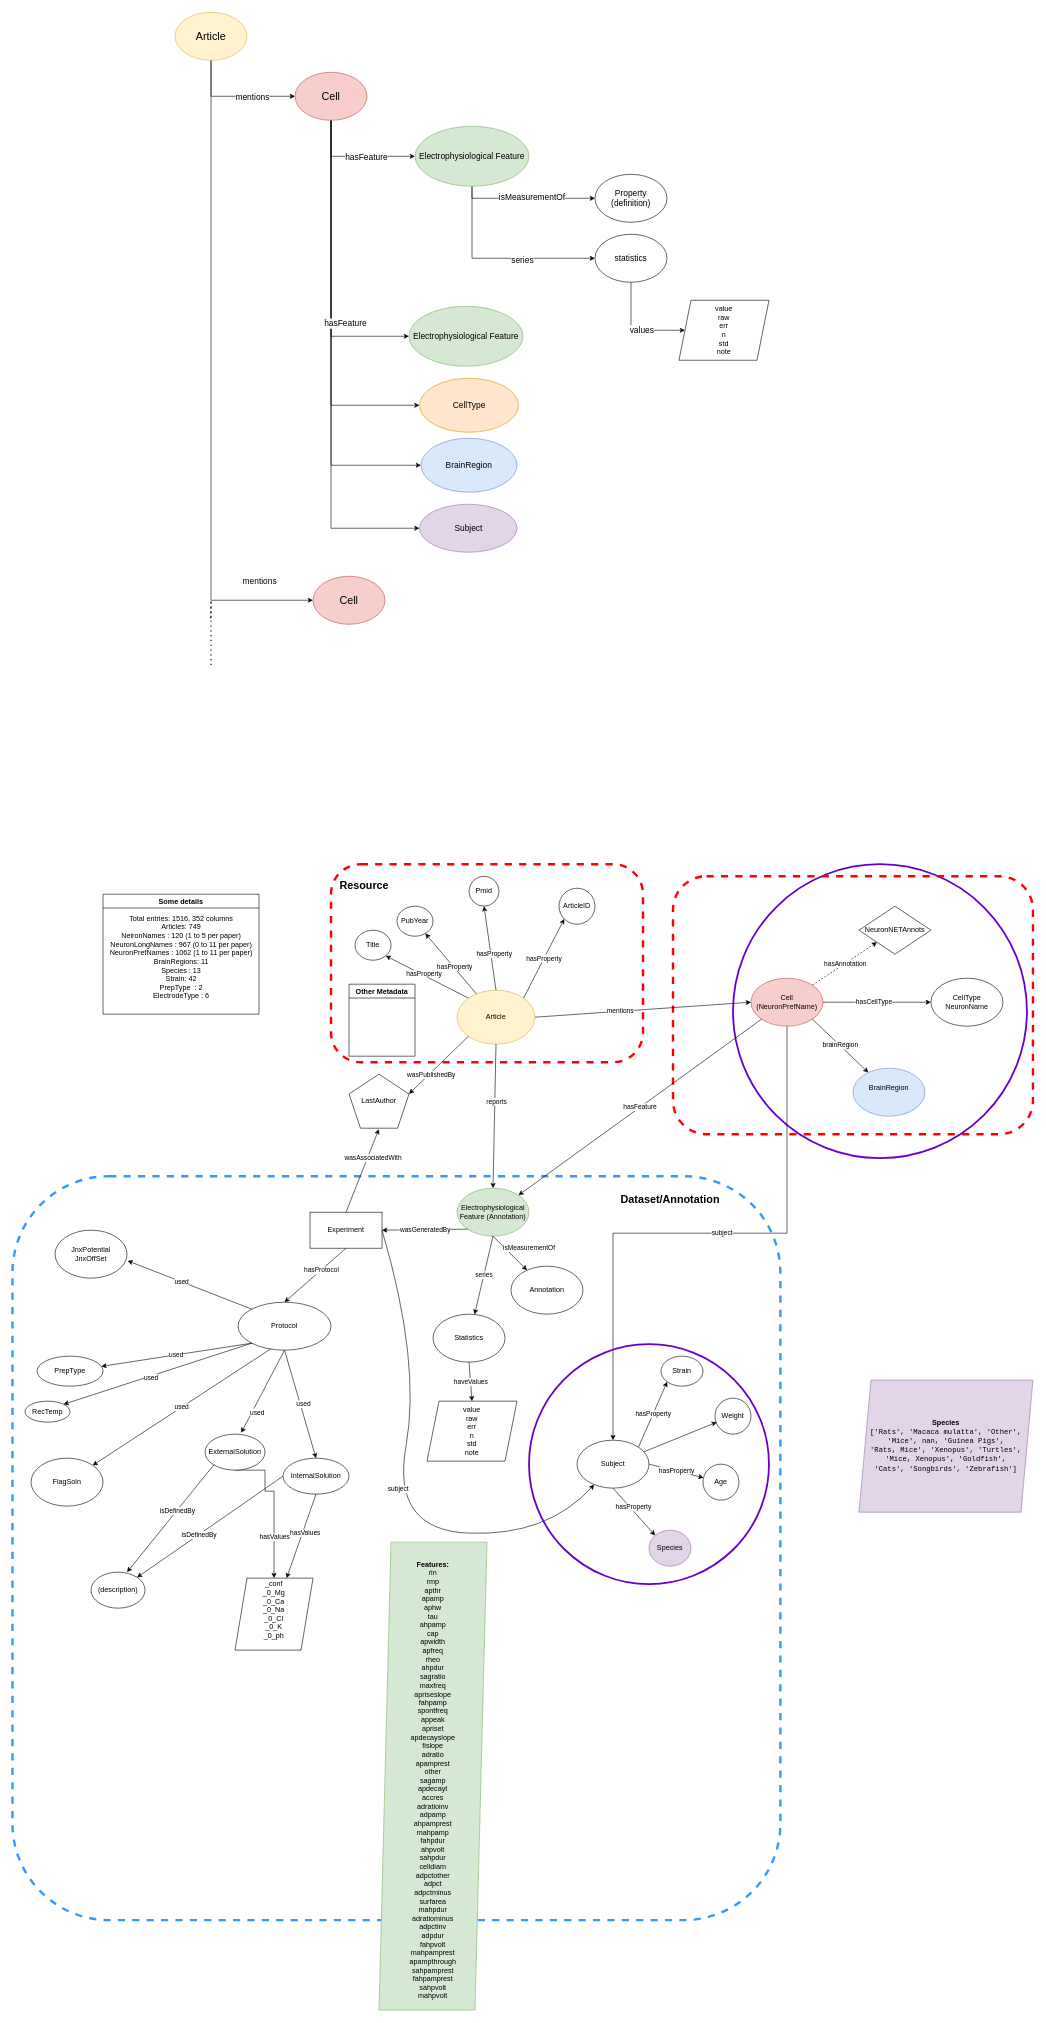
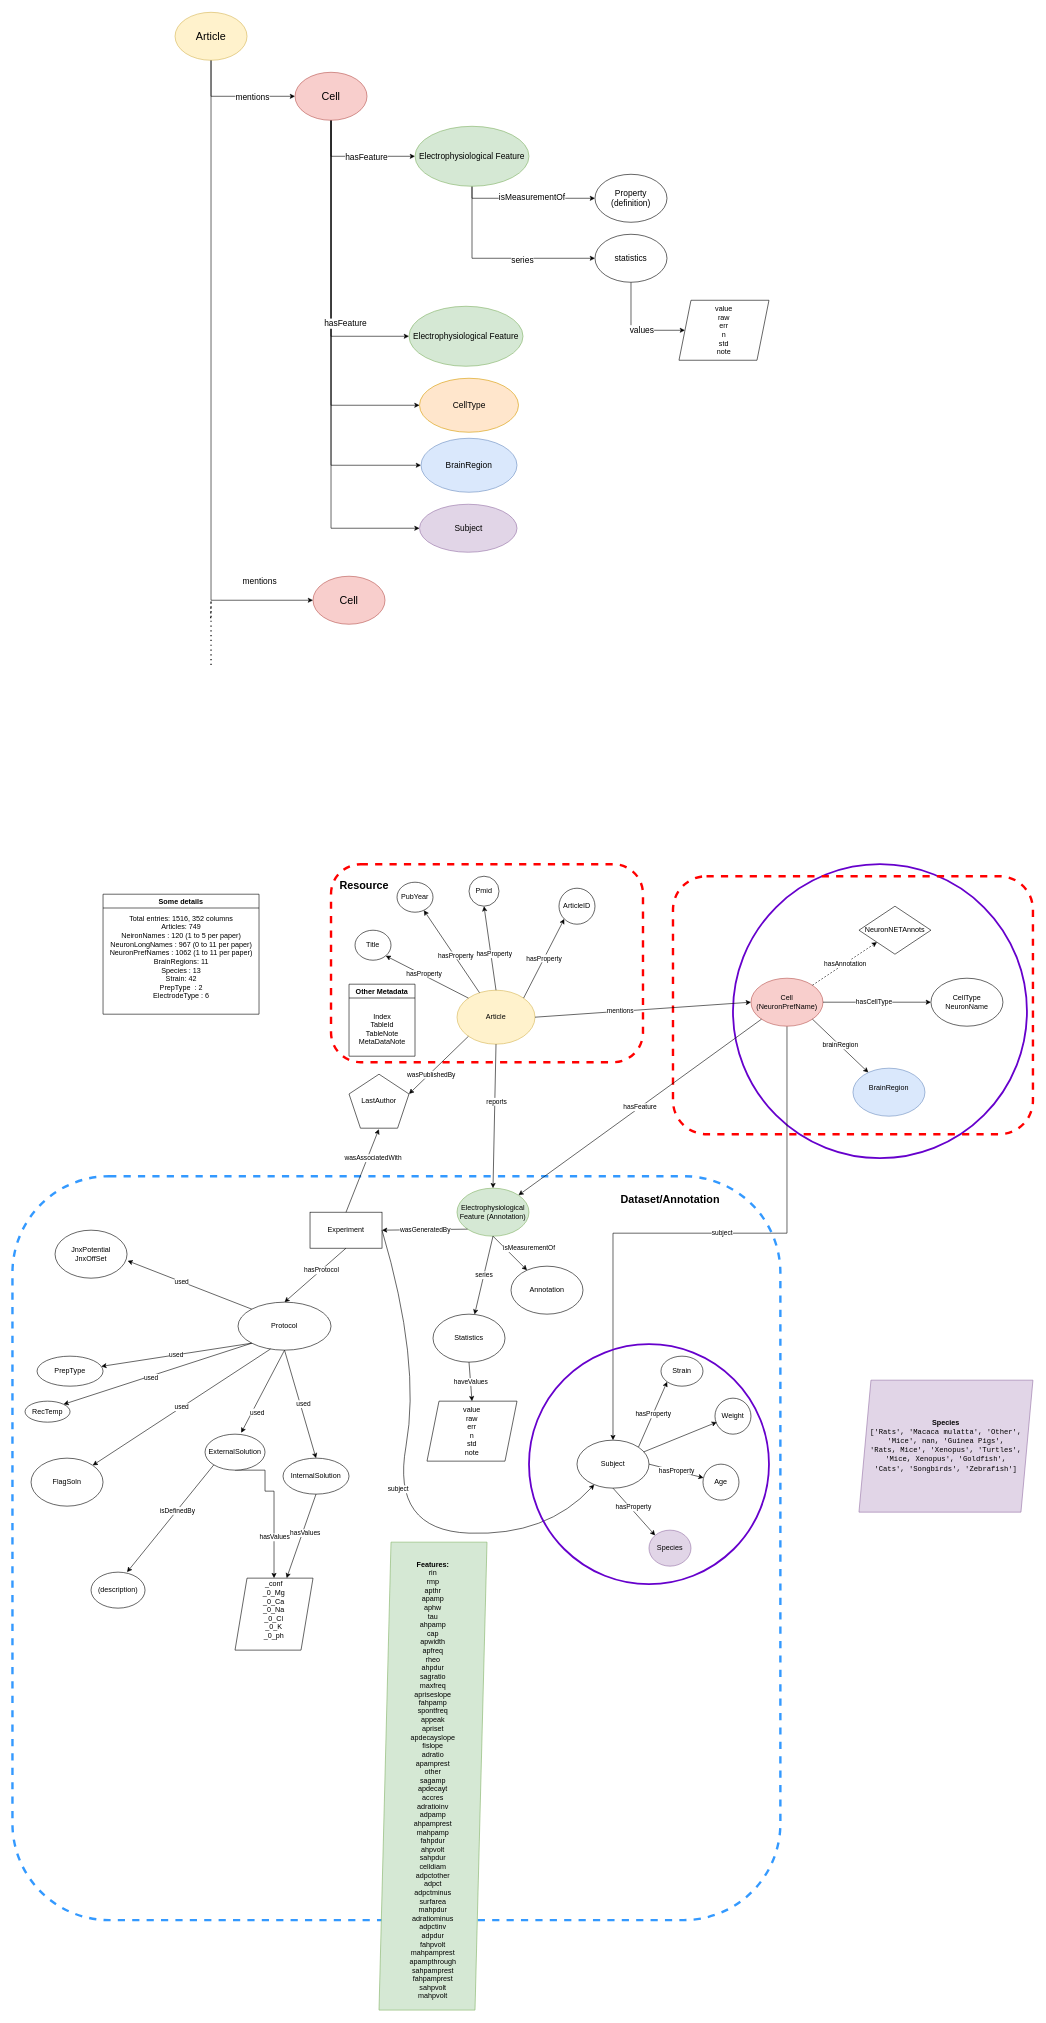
node "PubYear": moved (415, 921) -> (415, 897)
node "Index TableId TableNote MetaDataNote": added
edge "InternalSolution" -> "(description)": removed, label "isDefinedBy"
